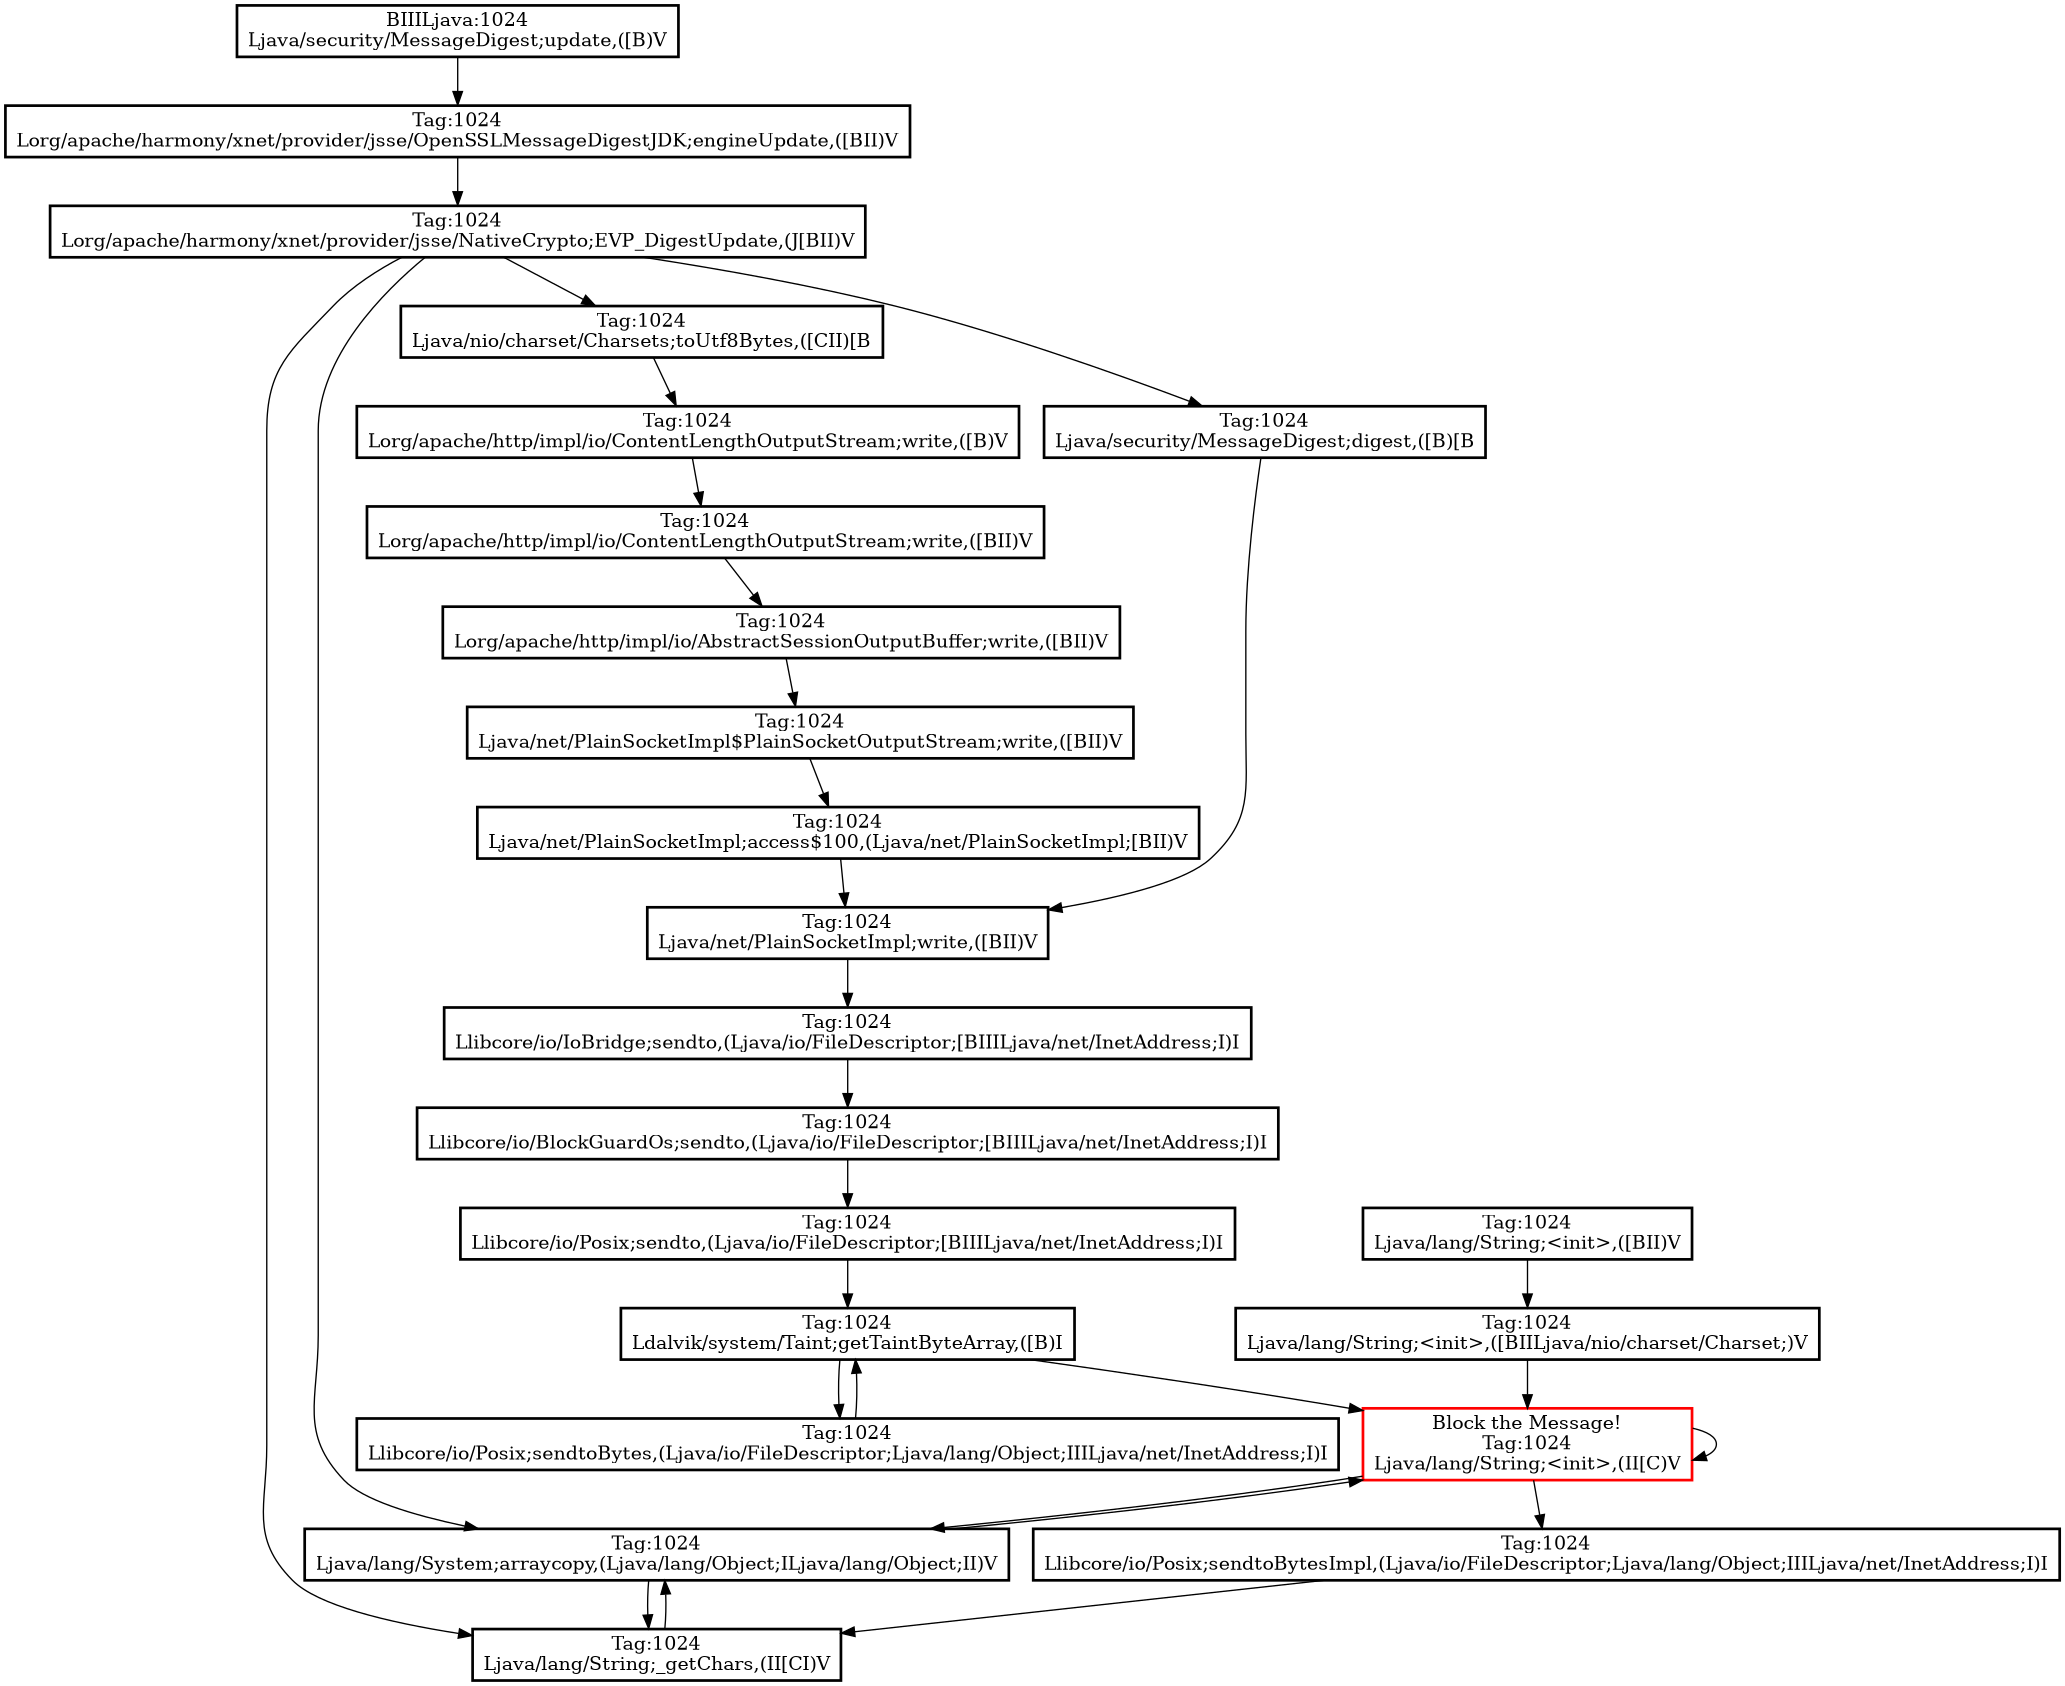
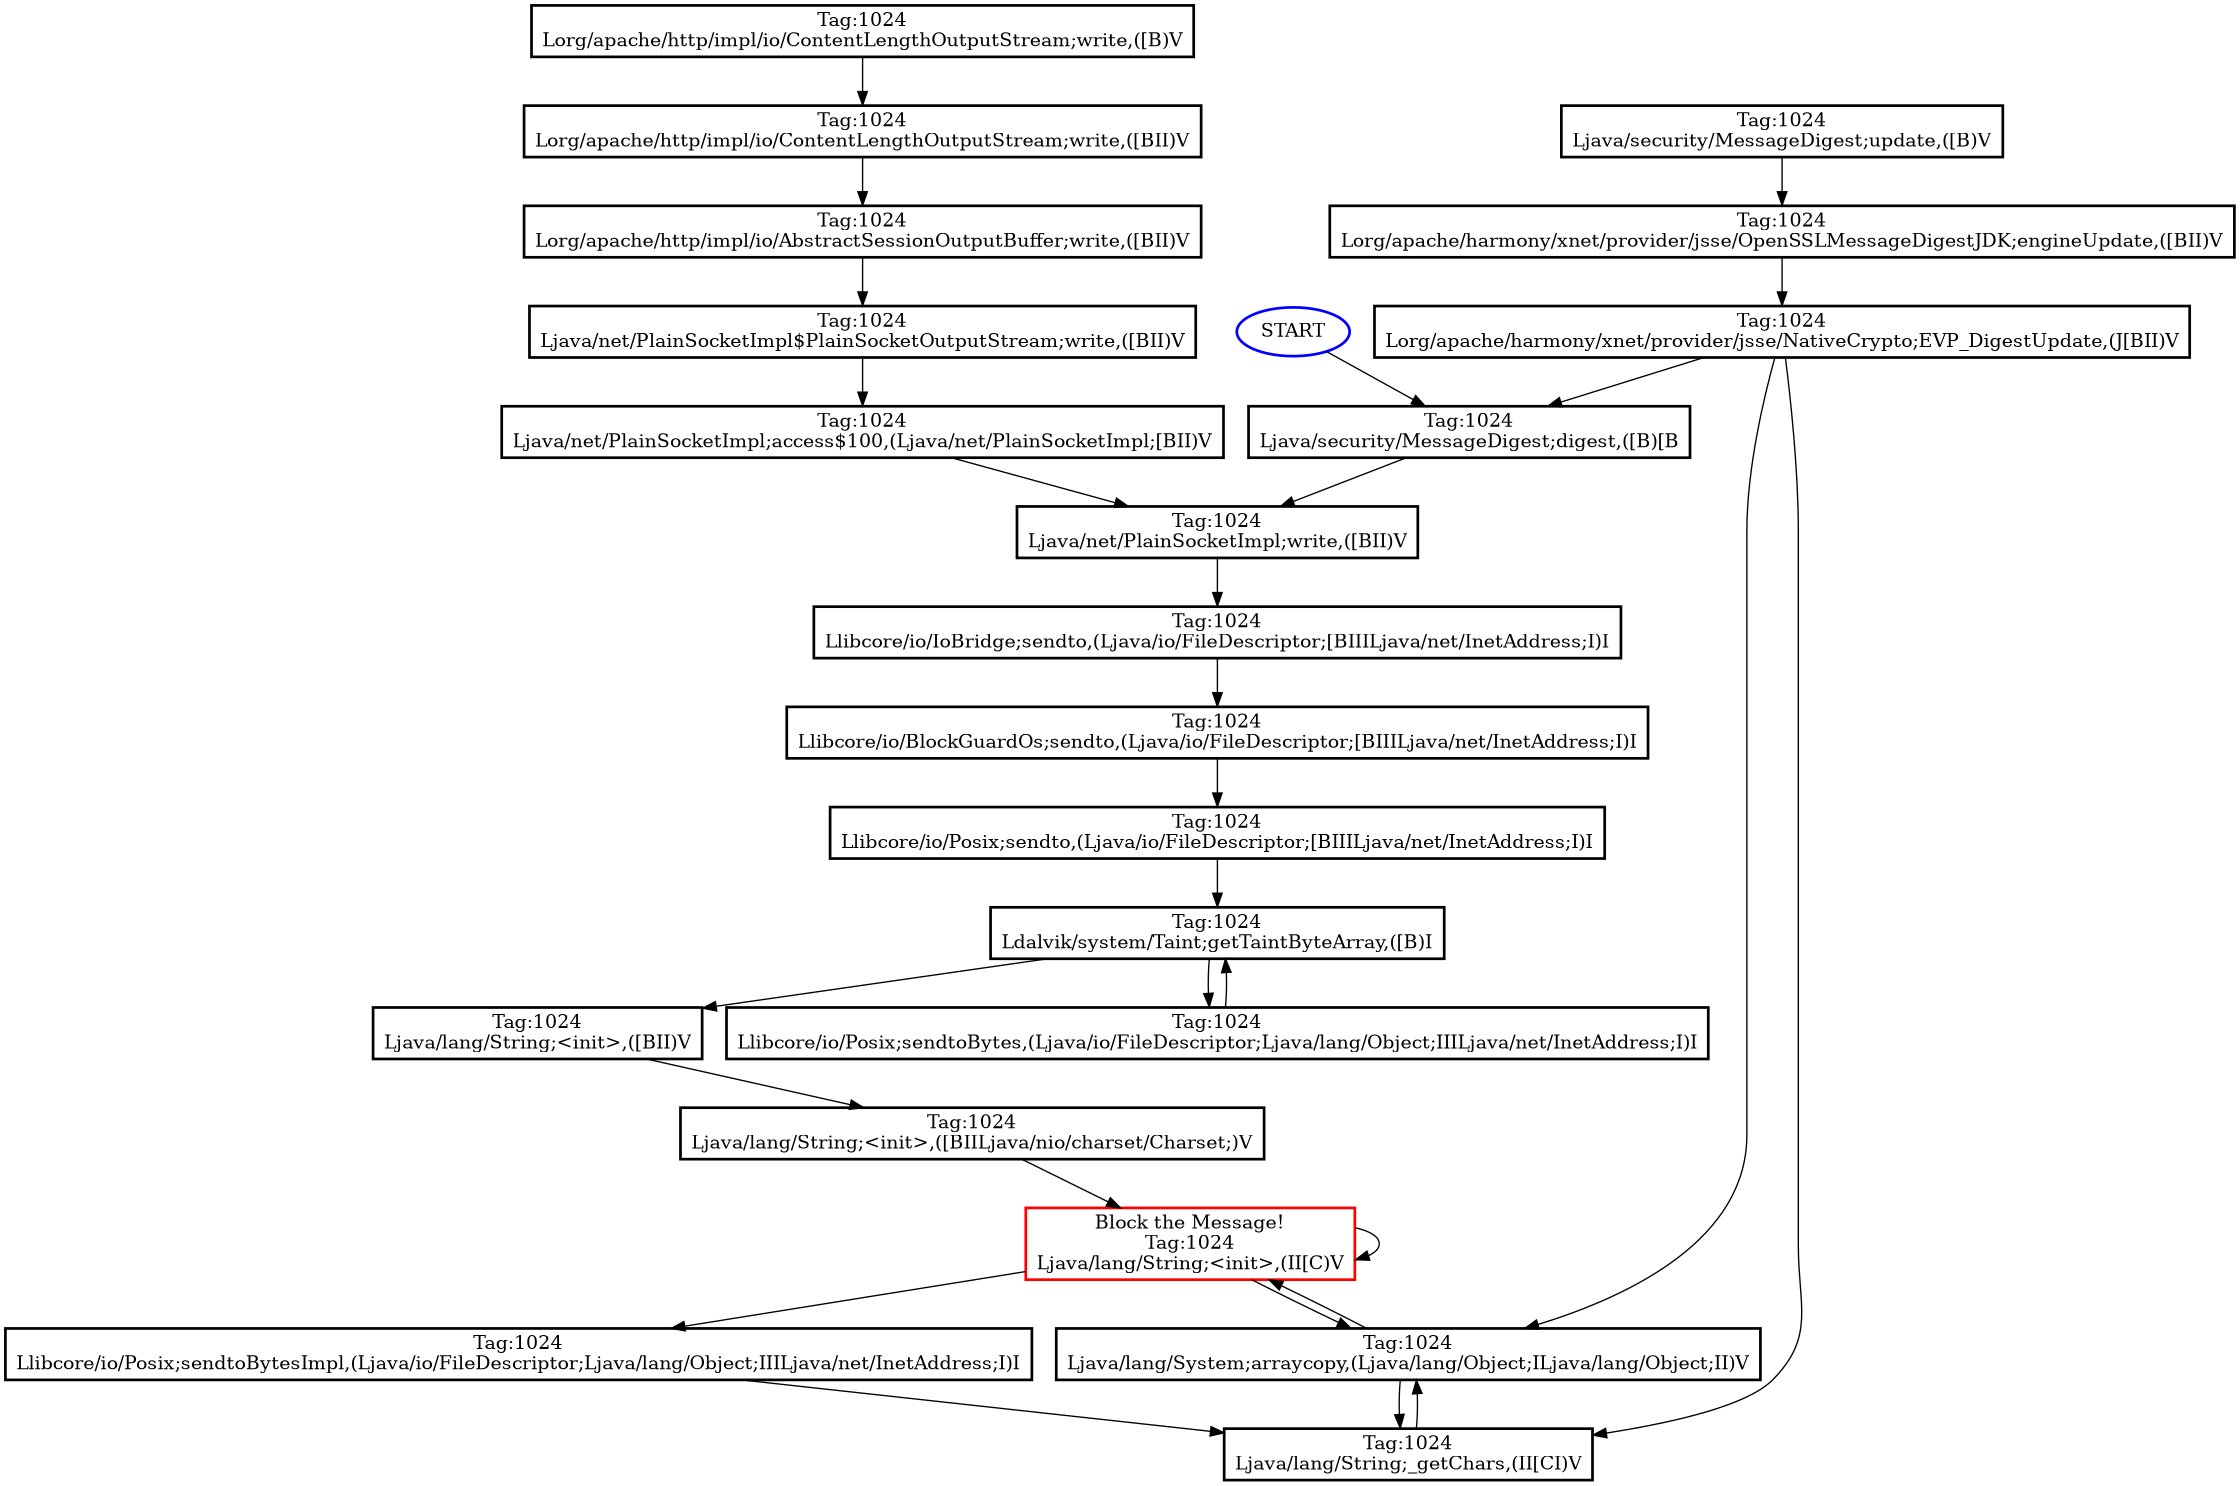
node "BIIILjava:1024 Ljava/security/MessageDigest;update,([B)V": label "BIIILjava:1024 Ljava/security/MessageDigest;update,([B)V" -> "Tag:1024 Ljava/security/MessageDigest;update,([B)V"
node "Tag:1024 Ljava/nio/charset/Charsets;toUtf8Bytes,([CII)[B": removed
node "START": added
edge "Tag:1024 Ldalvik/system/Taint;getTaintByteArray,([B)I" -> "Block the Message! Tag:1024 Ljava/lang/String;<init>,(II[C)V": now "Tag:1024 Ldalvik/system/Taint;getTaintByteArray,([B)I" -> "Tag:1024 Ljava/lang/String;<init>,([BII)V"
